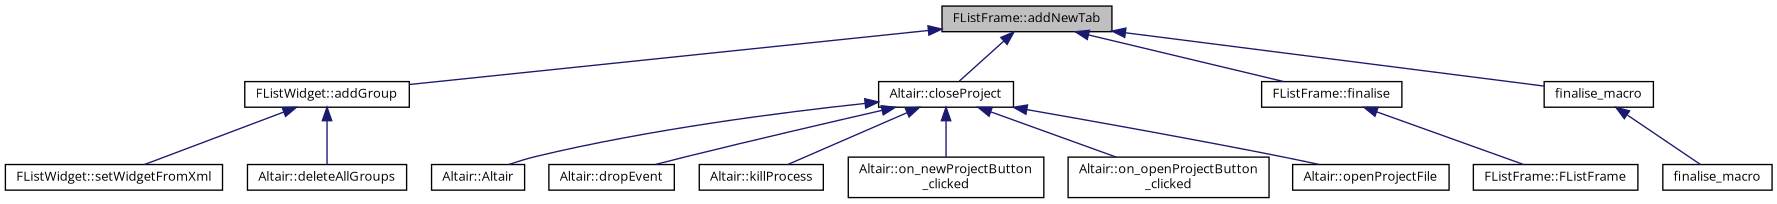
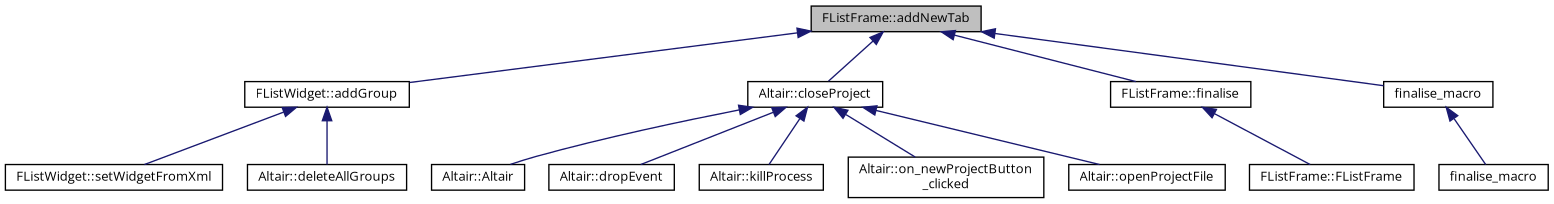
node "Altair::on_openProjectButton _clicked": removed
